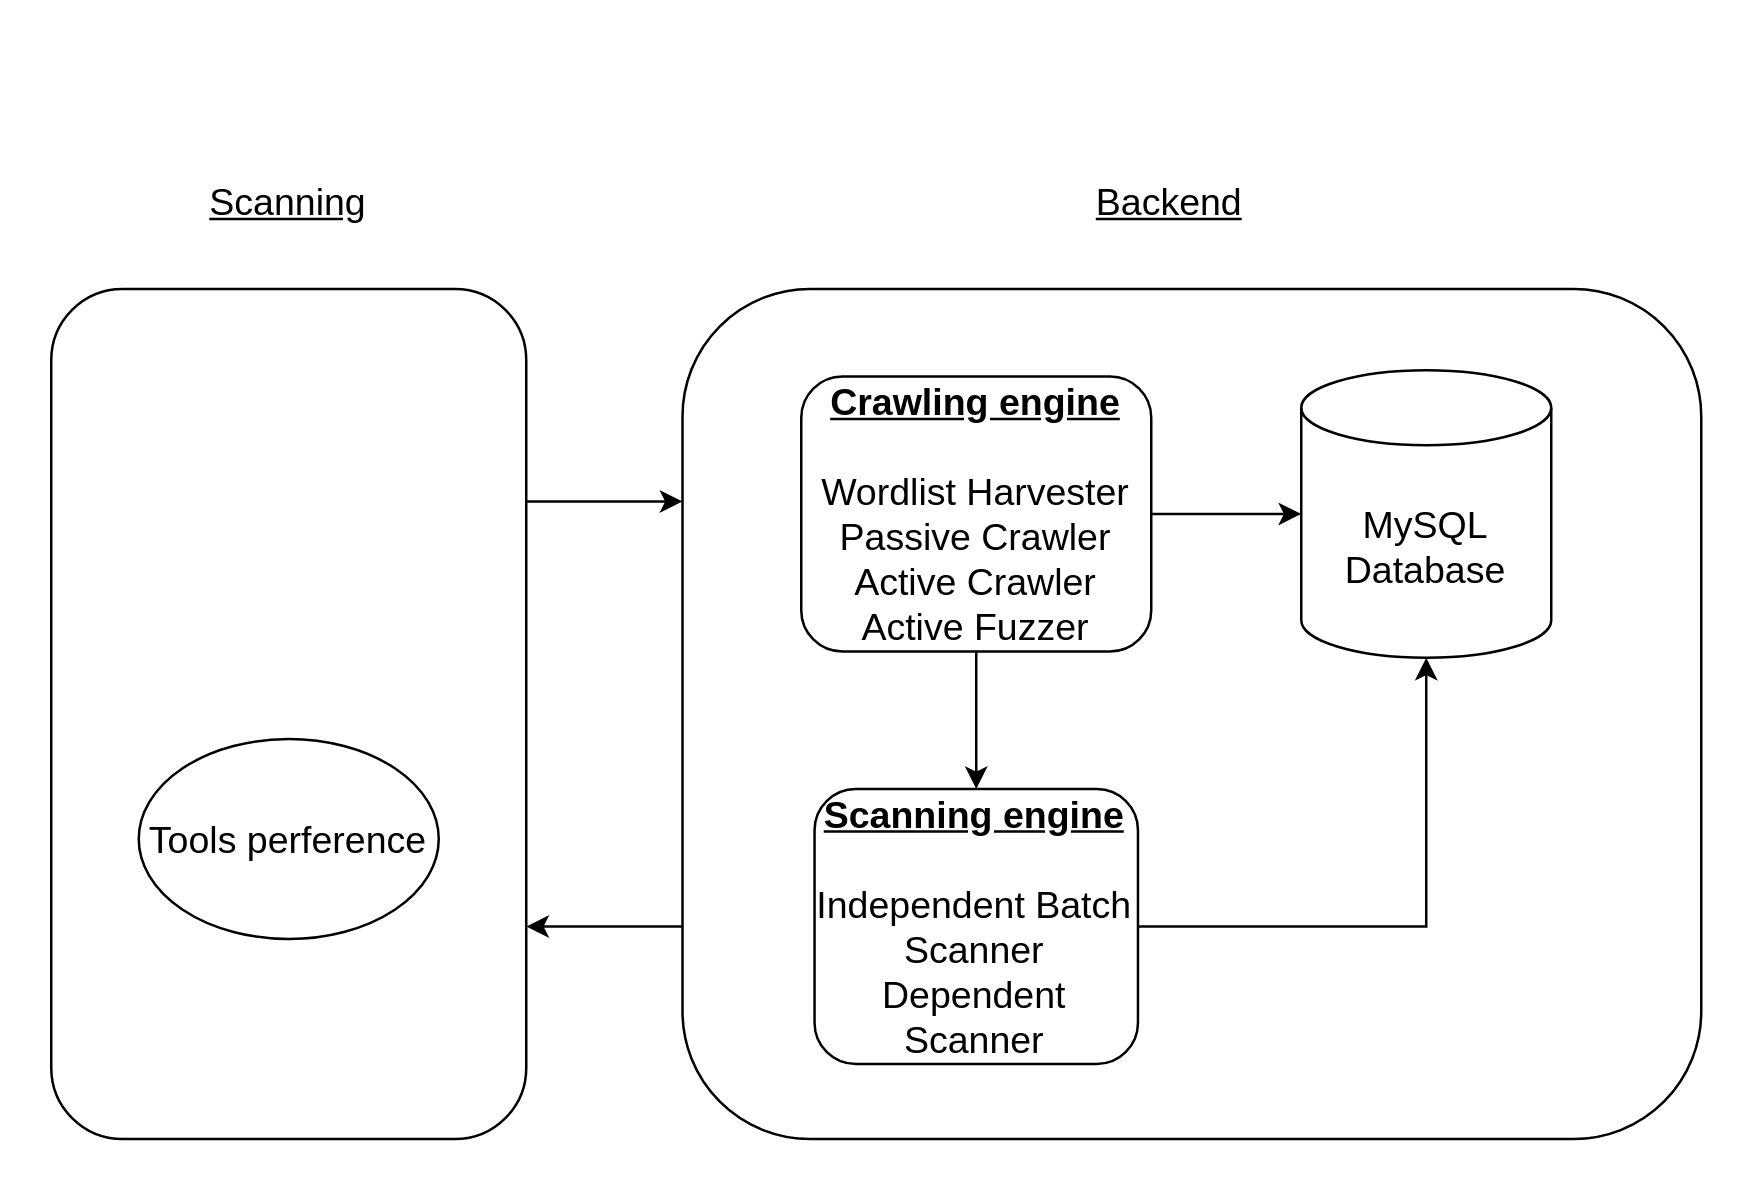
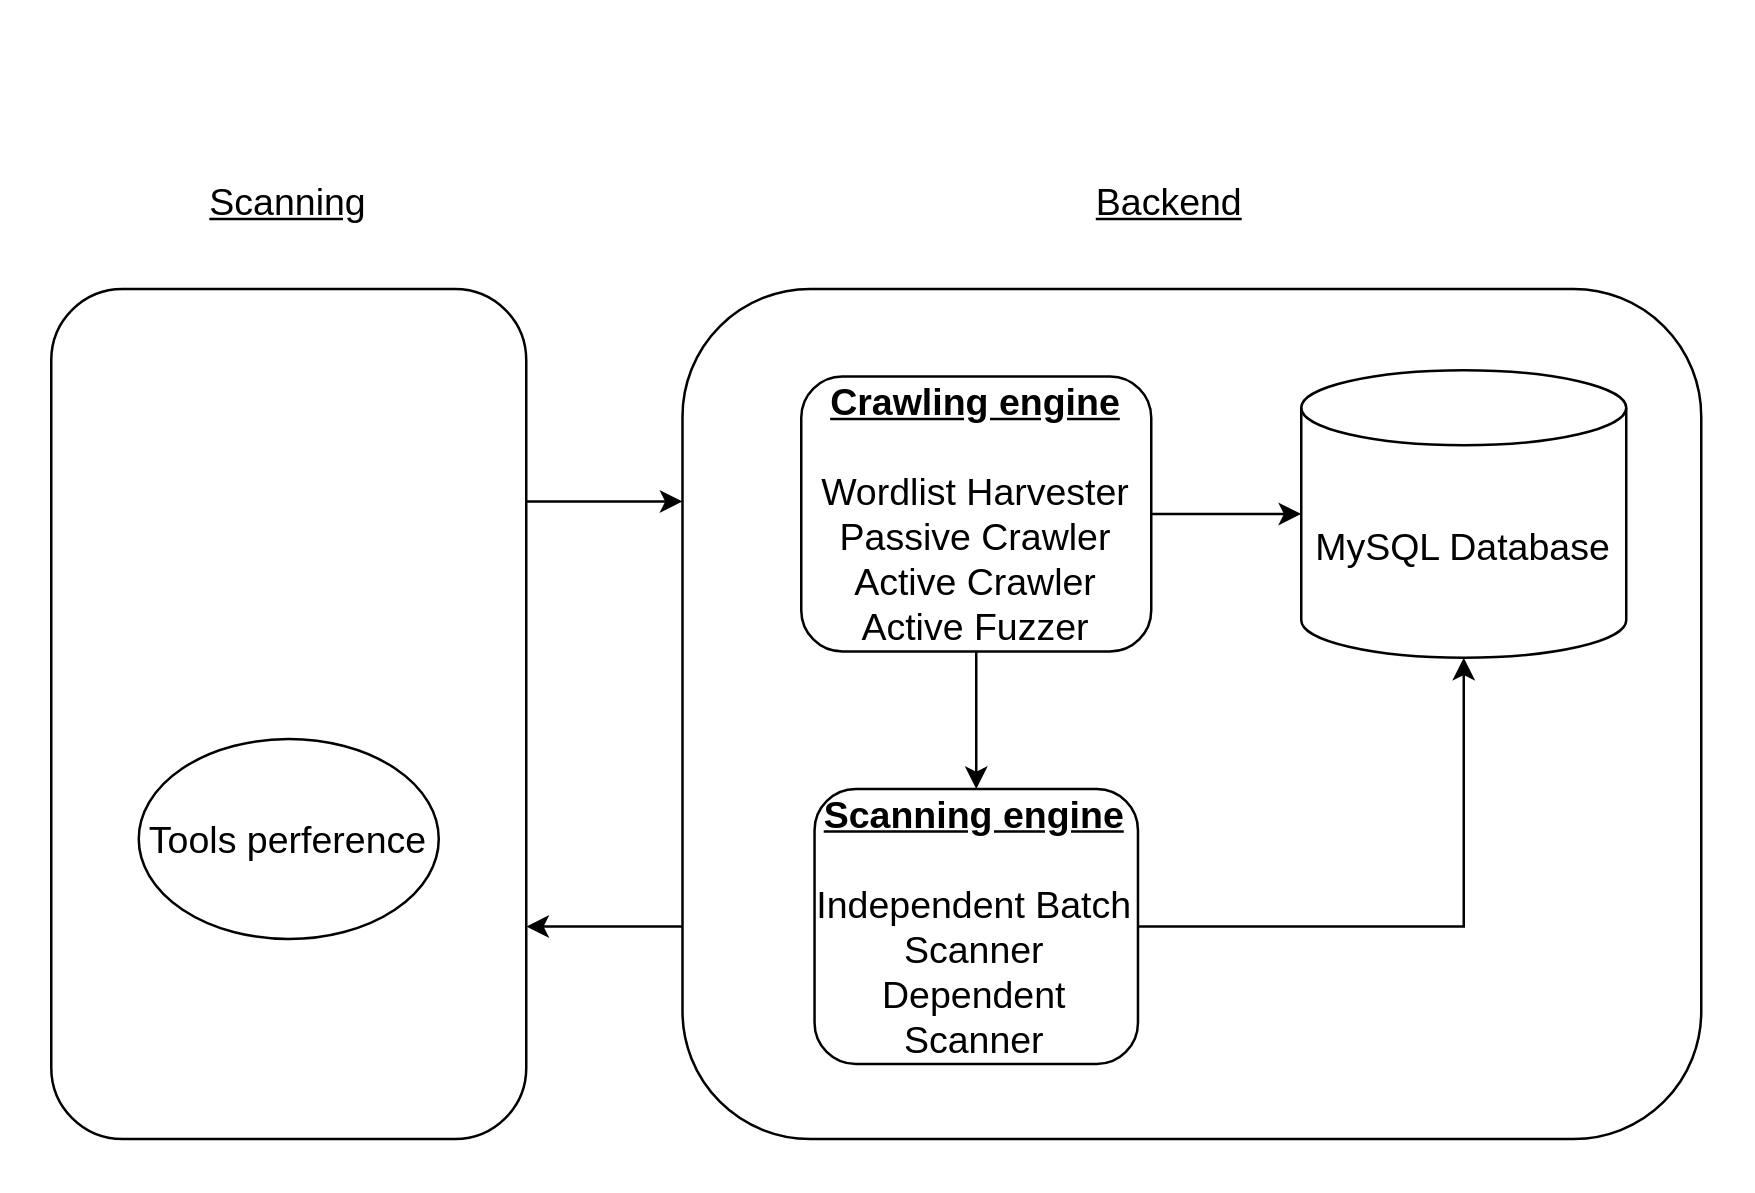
node "MySQL Database": size 250x288 -> 325x288
